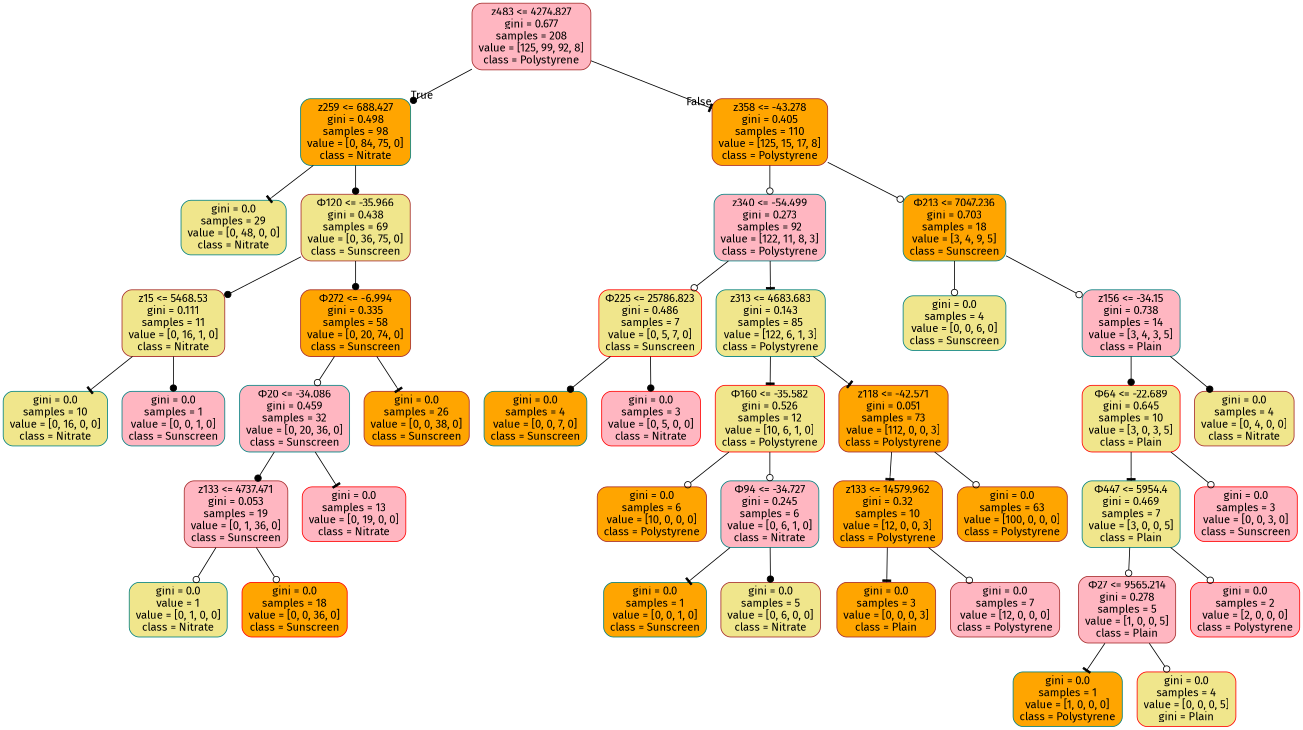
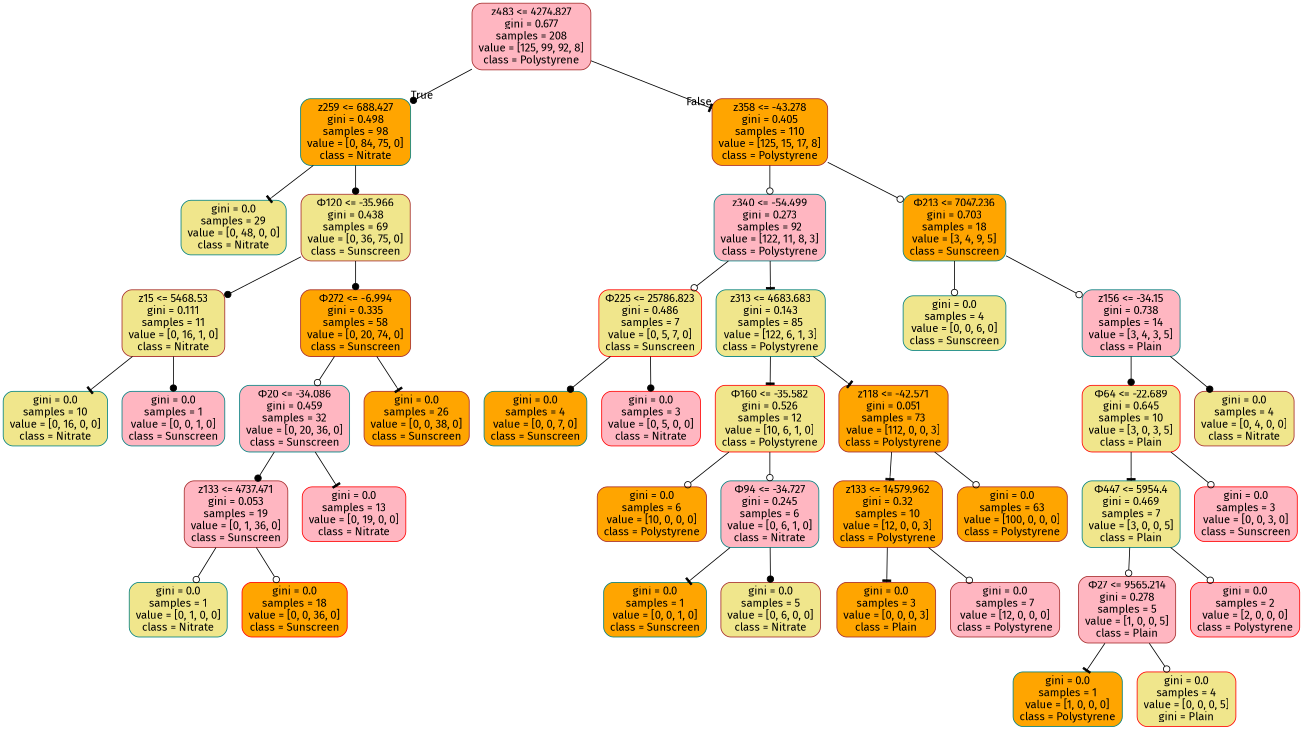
node "gini = 0.0 value = 1 value = [0, 1, 0, 0] class = Nitrate": label "gini = 0.0 value = 1 value = [0, 1, 0, 0] class = Nitrate" -> "gini = 0.0 samples = 1 value = [0, 1, 0, 0] class = Nitrate"
